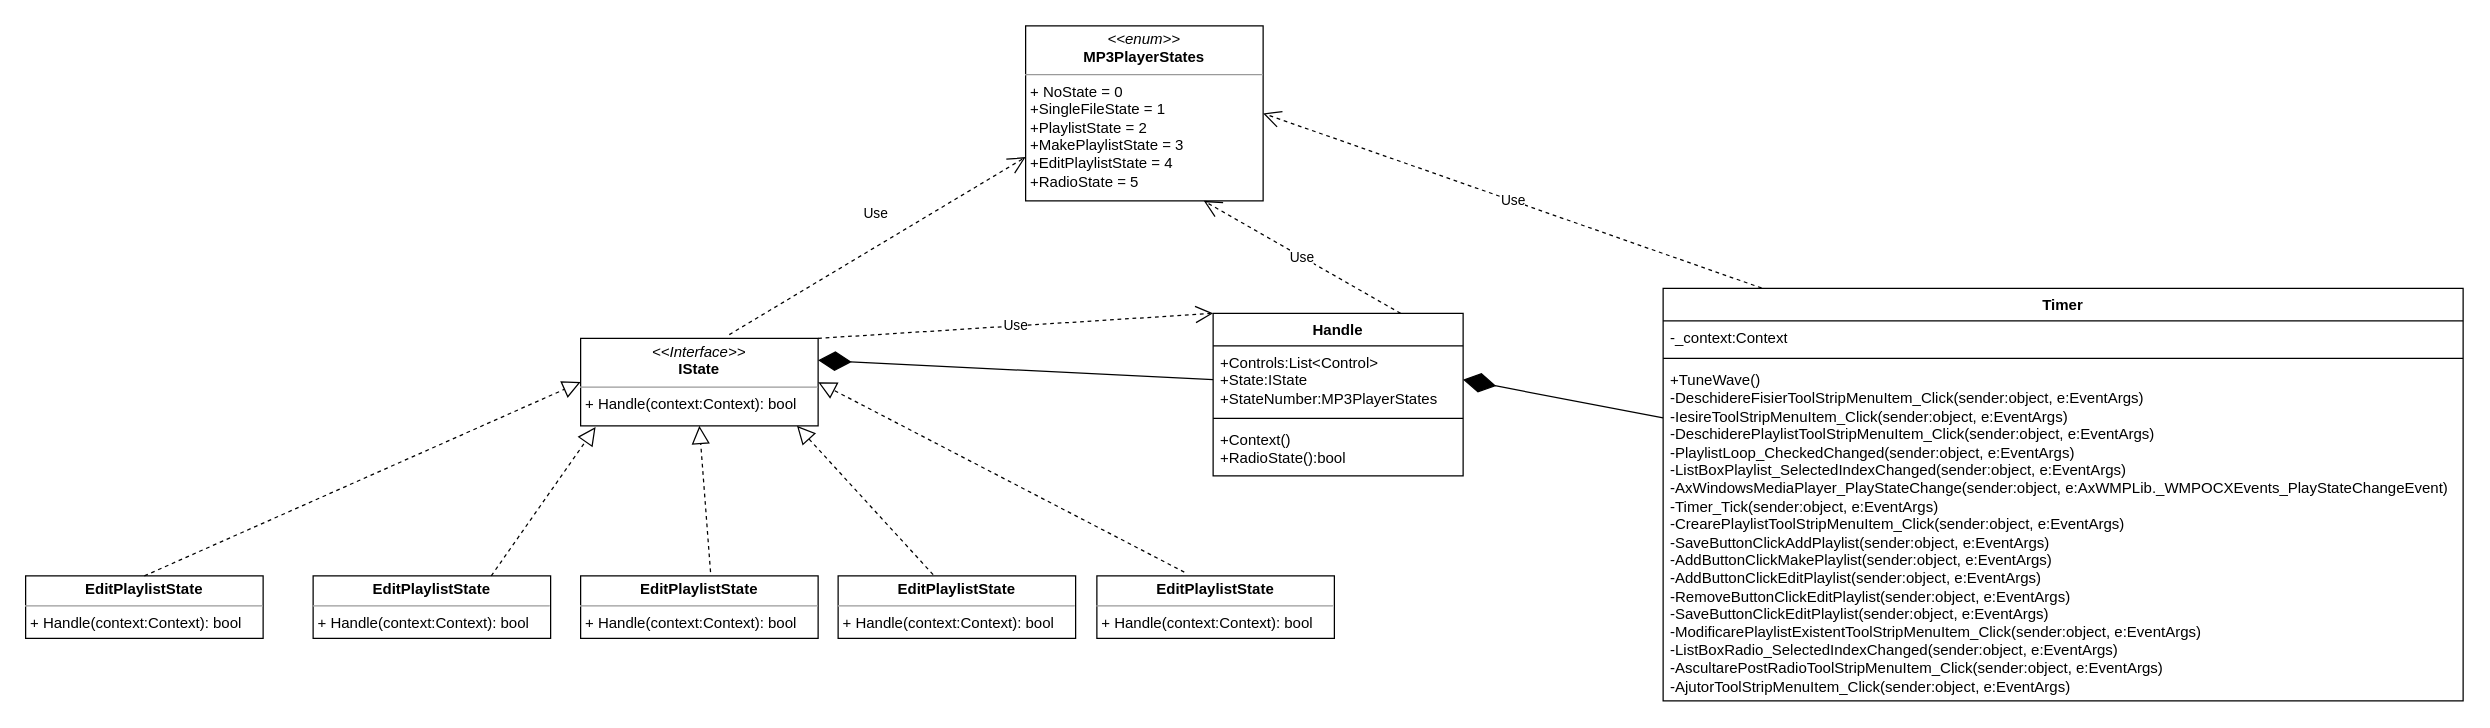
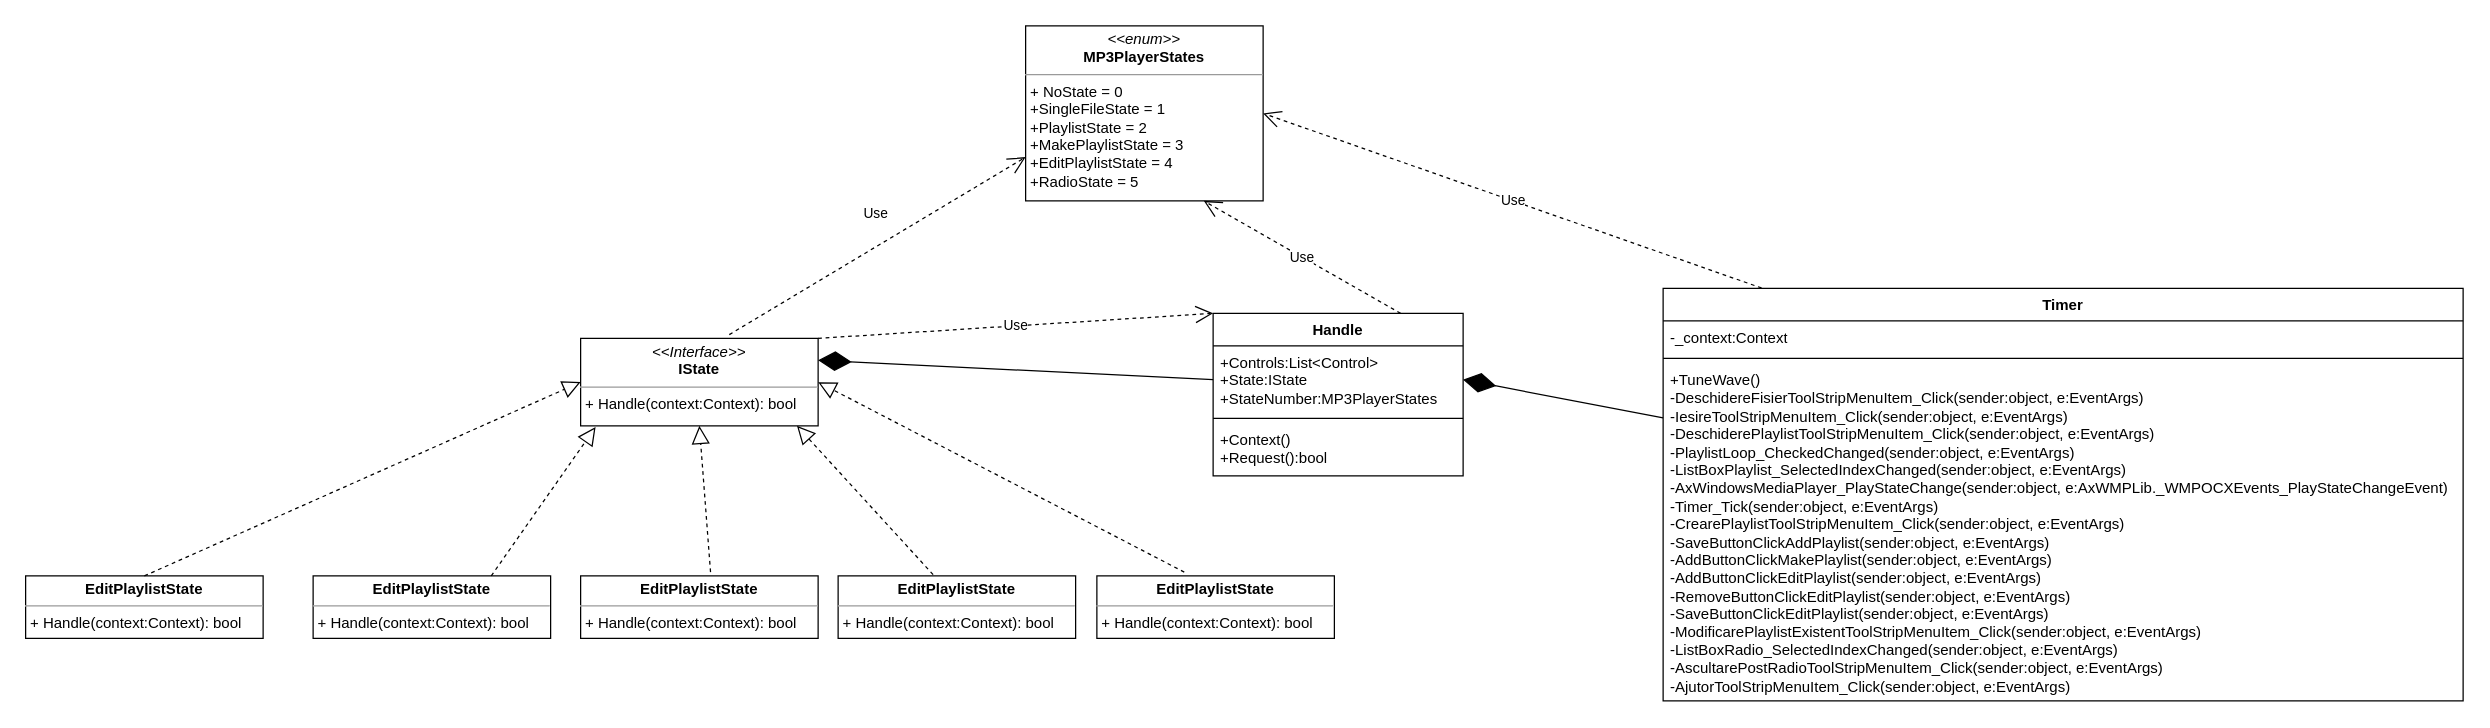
node "+Context() +RadioState():bool": label "+Context() +RadioState():bool" -> "+Context() +Request():bool"
